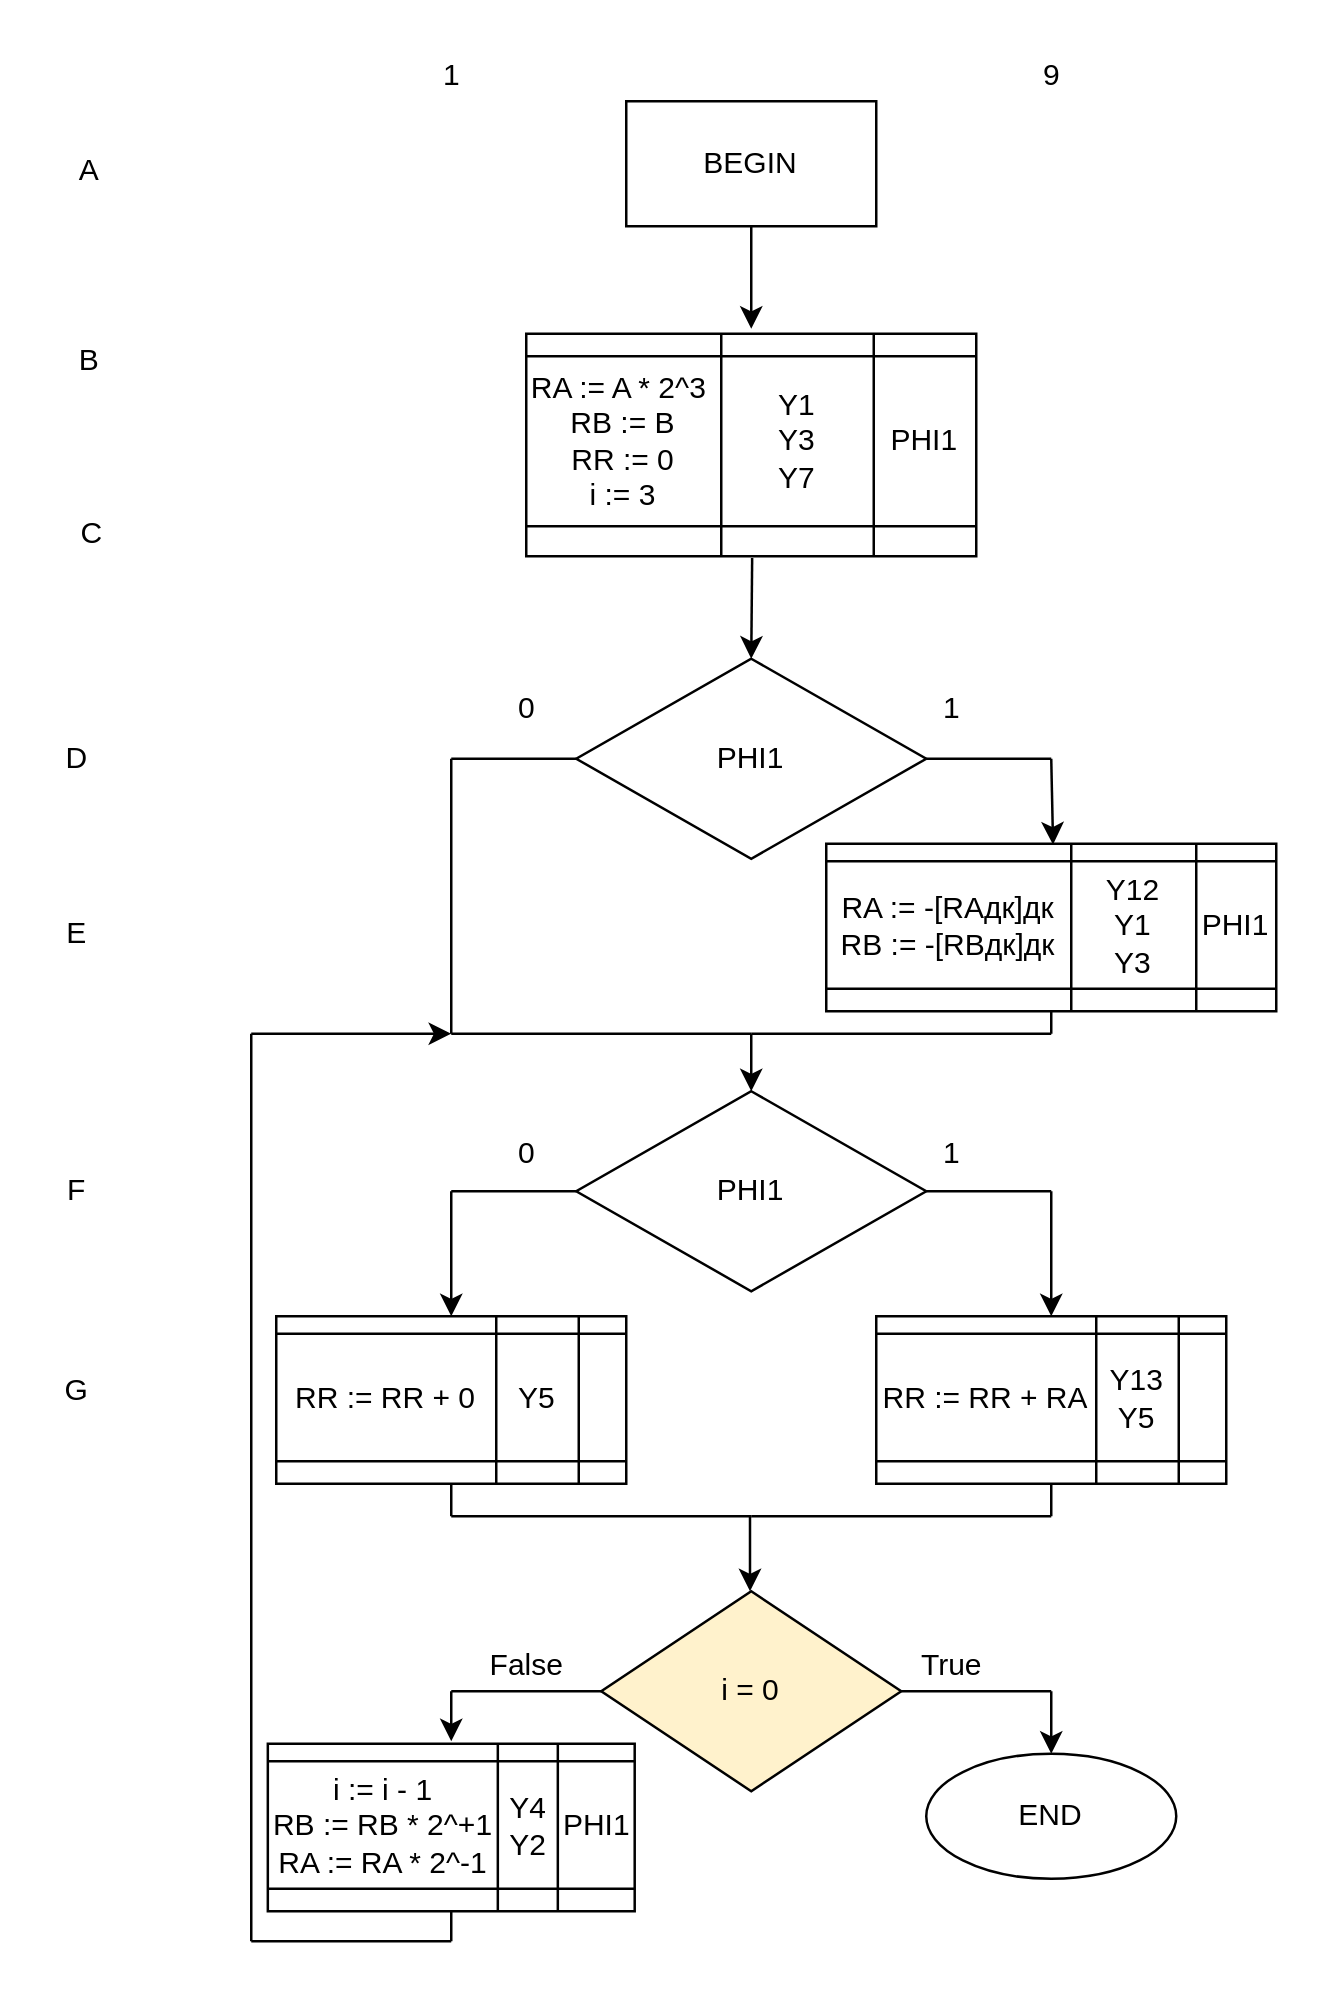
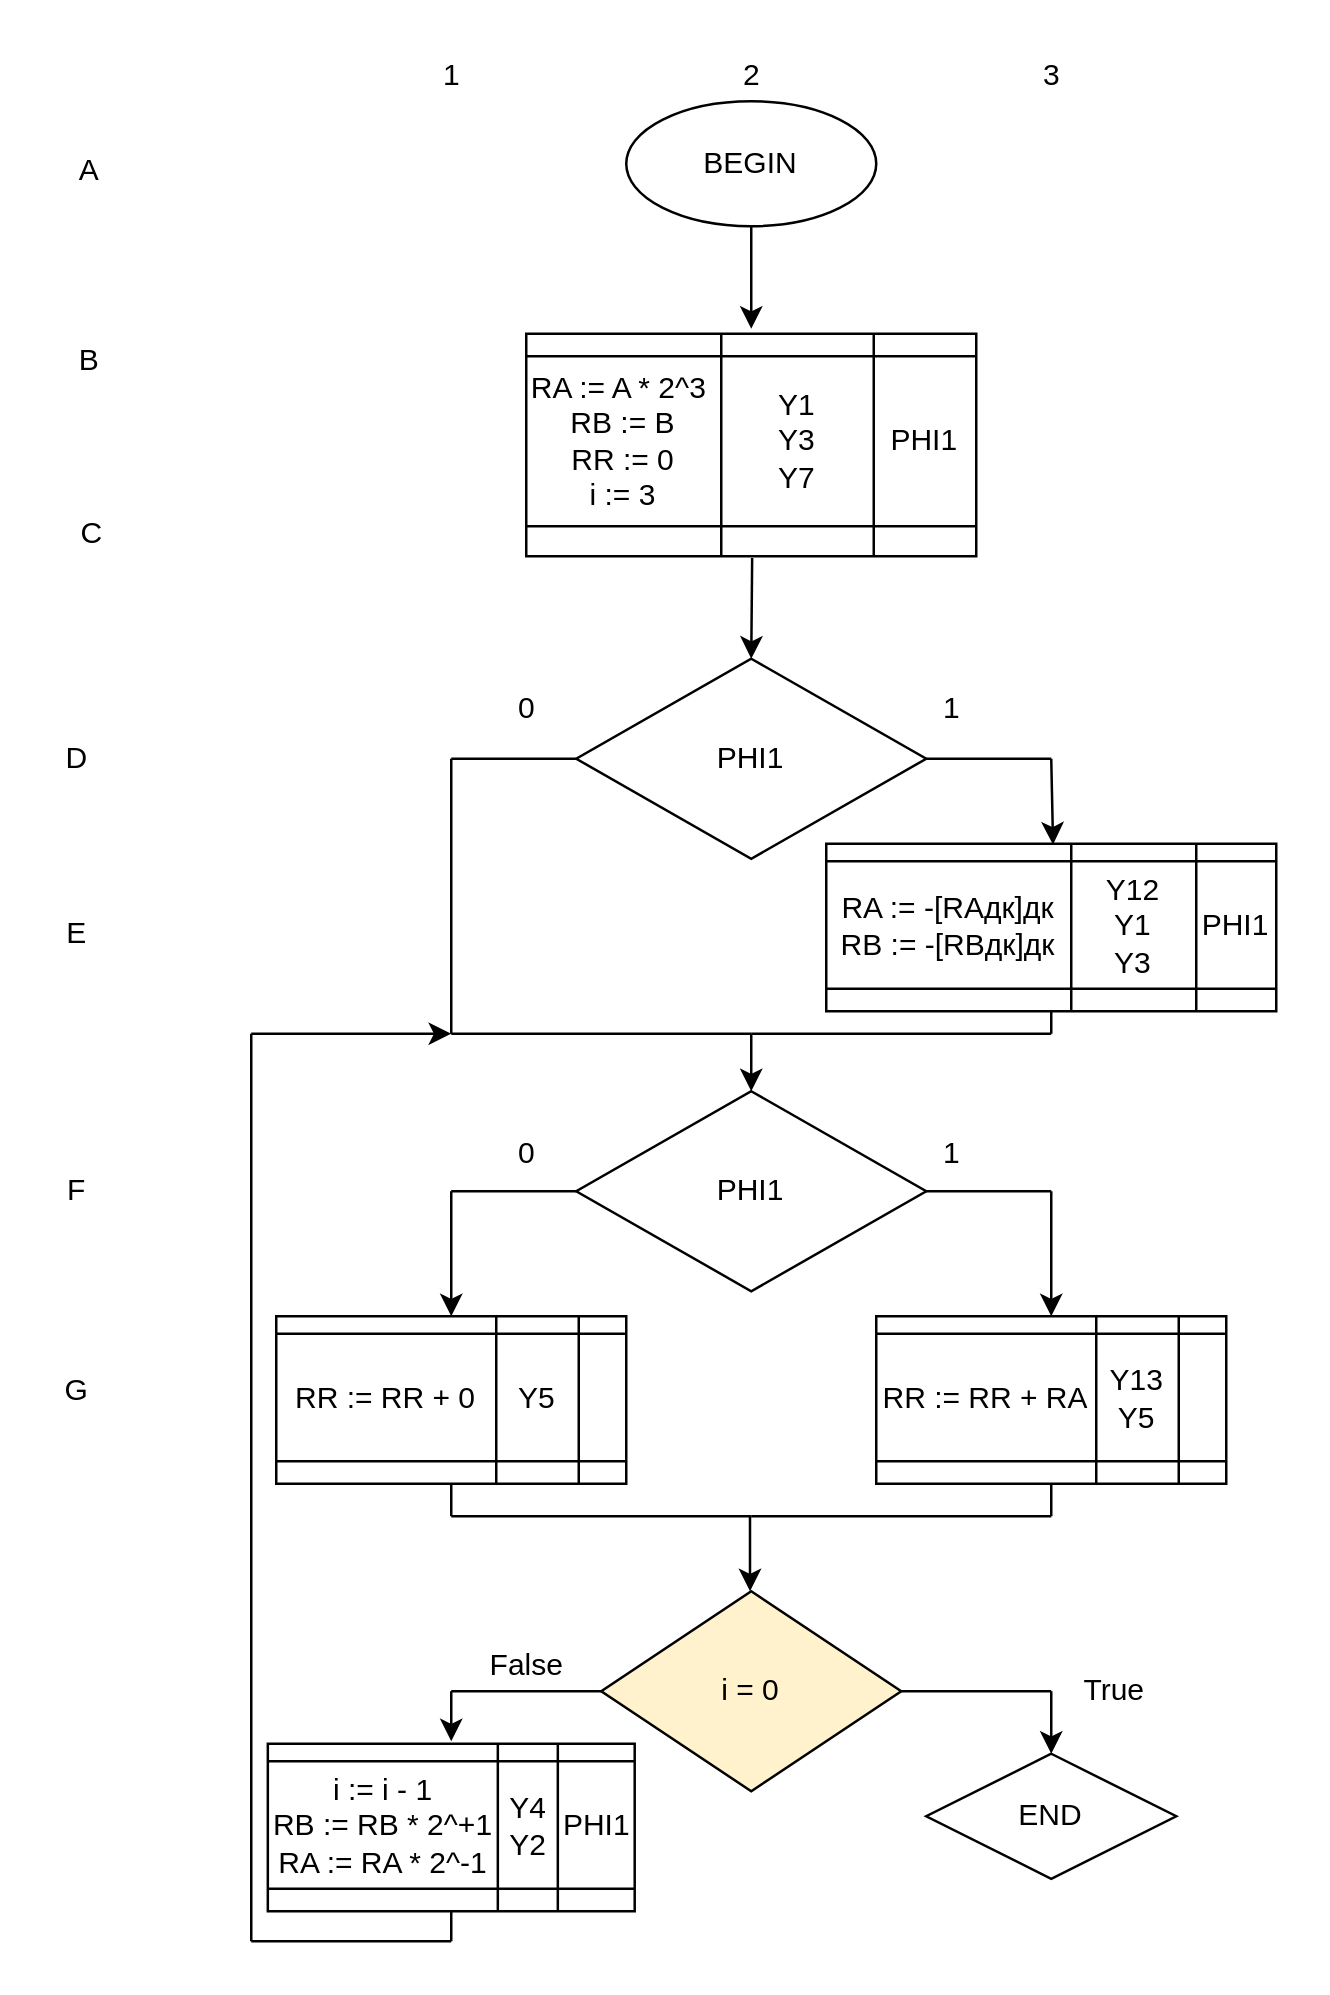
node "2": added
node "9": label "9" -> "3"
node "BEGIN": shape rectangle -> ellipse
node "True": moved (951, 1666) -> (1114, 1691)
node "END": shape ellipse -> diamond
